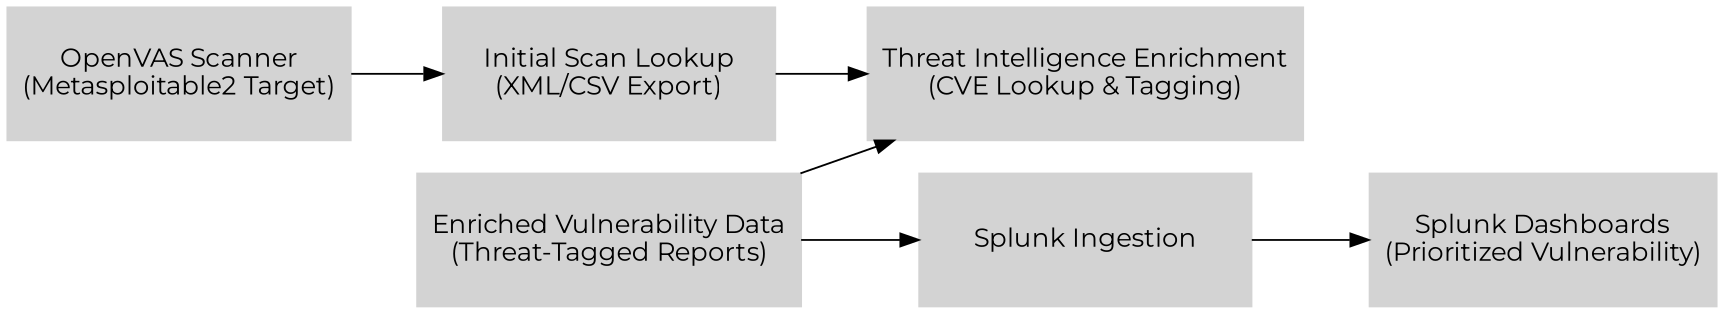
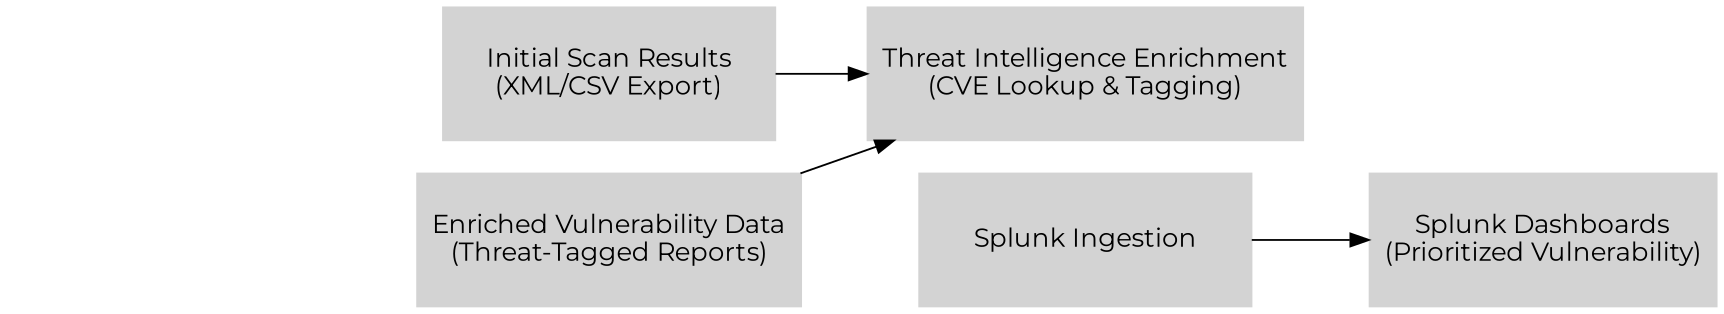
node "OpenVAS Scanner (Metasploitable2 Target)": removed
node "Initial Scan Lookup (XML/CSV Export)": label "Initial Scan Lookup (XML/CSV Export)" -> "Initial Scan Results (XML/CSV Export)"
edge "Enriched Vulnerability Data (Threat-Tagged Reports)" -> "Splunk Ingestion": removed
